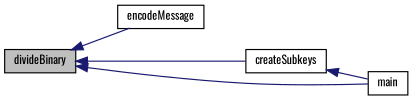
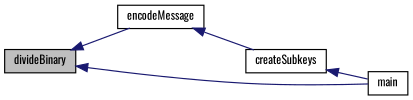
edge "createSubkeys" -> "divideBinary": now "createSubkeys" -> "encodeMessage"
